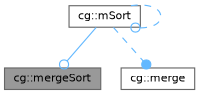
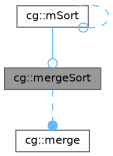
edge "cg::mSort" -> "cg::merge": now "cg::mergeSort" -> "cg::merge"
